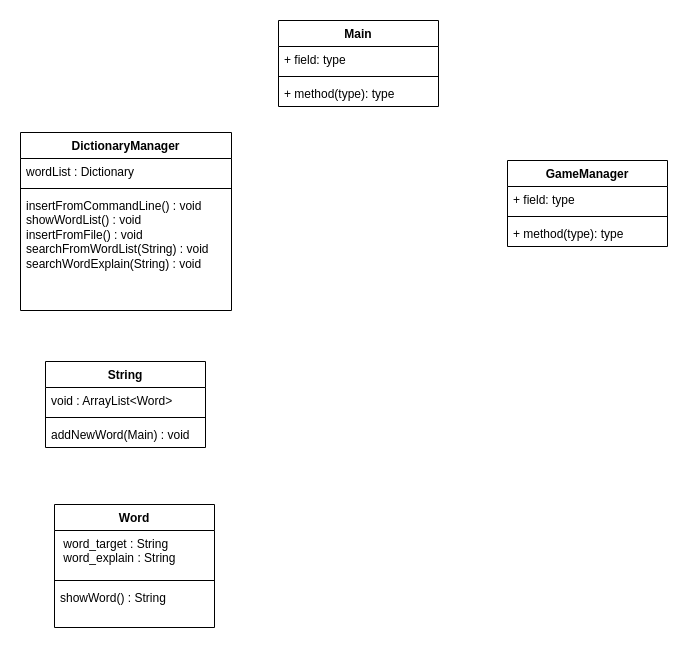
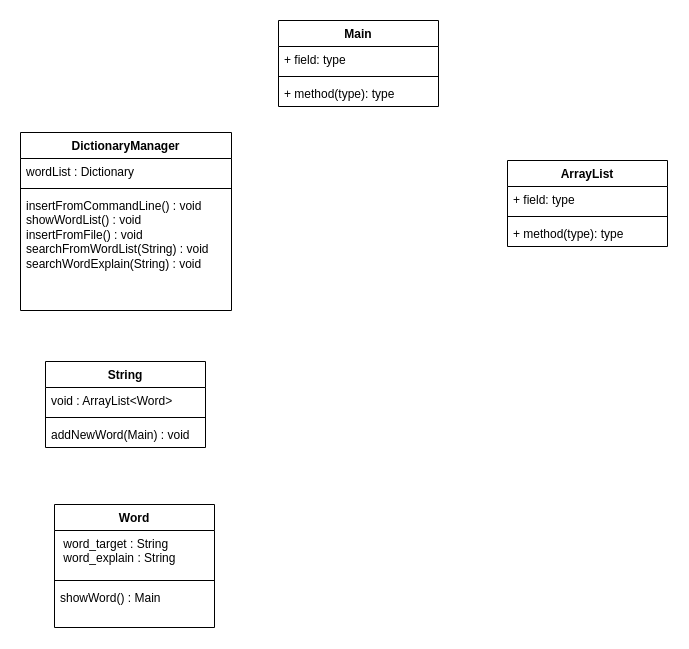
node "GameManager": label "GameManager" -> "ArrayList"
node "showWord() : String": label "showWord() : String" -> "showWord() : Main"
